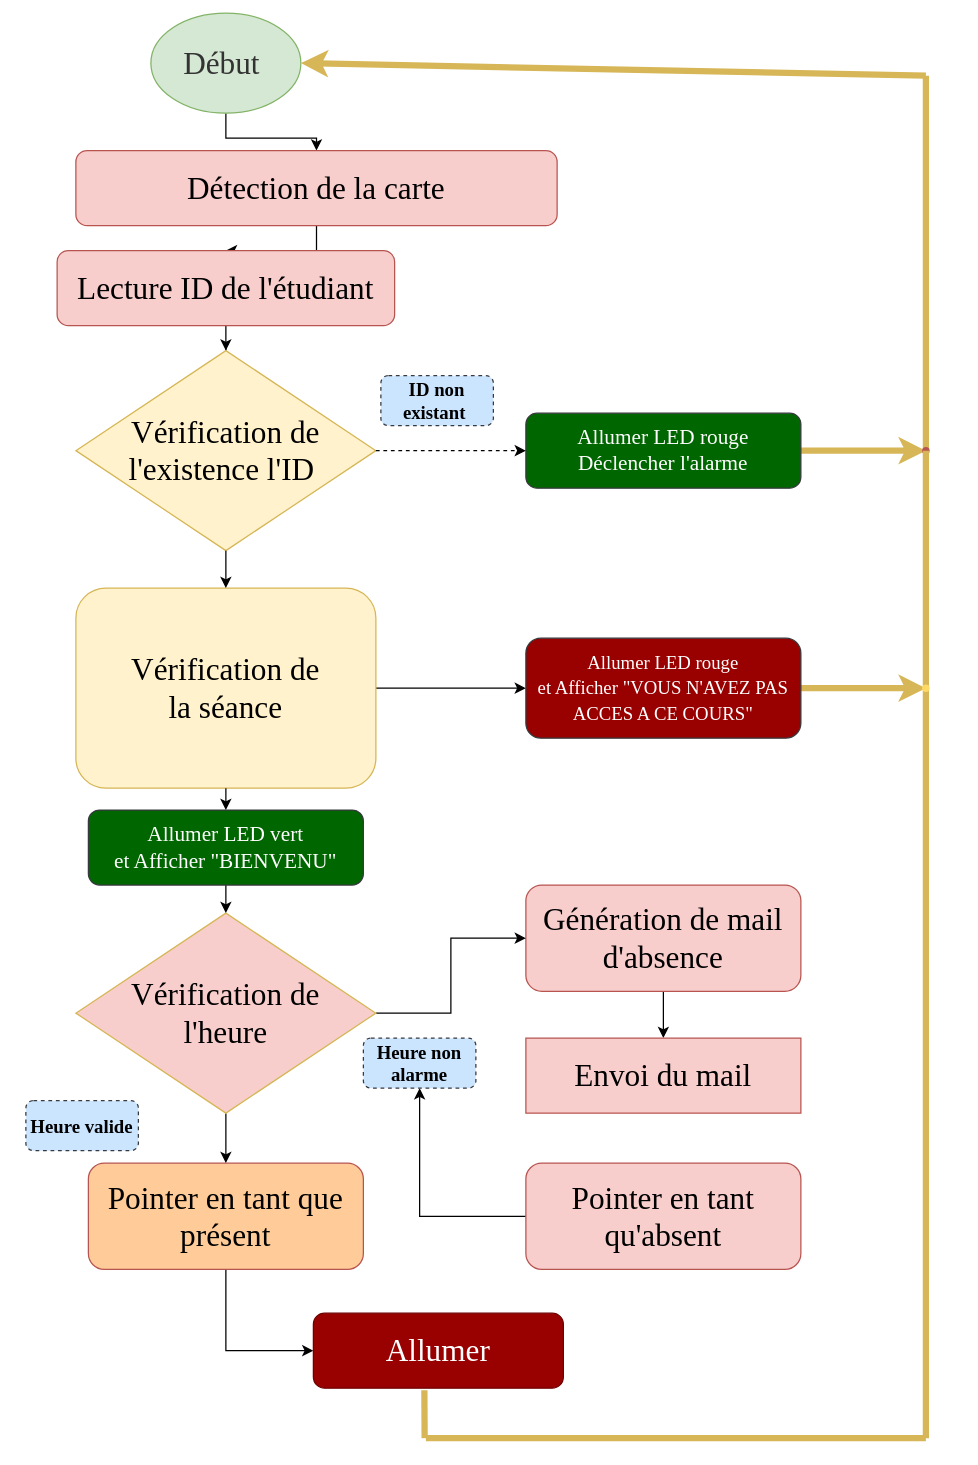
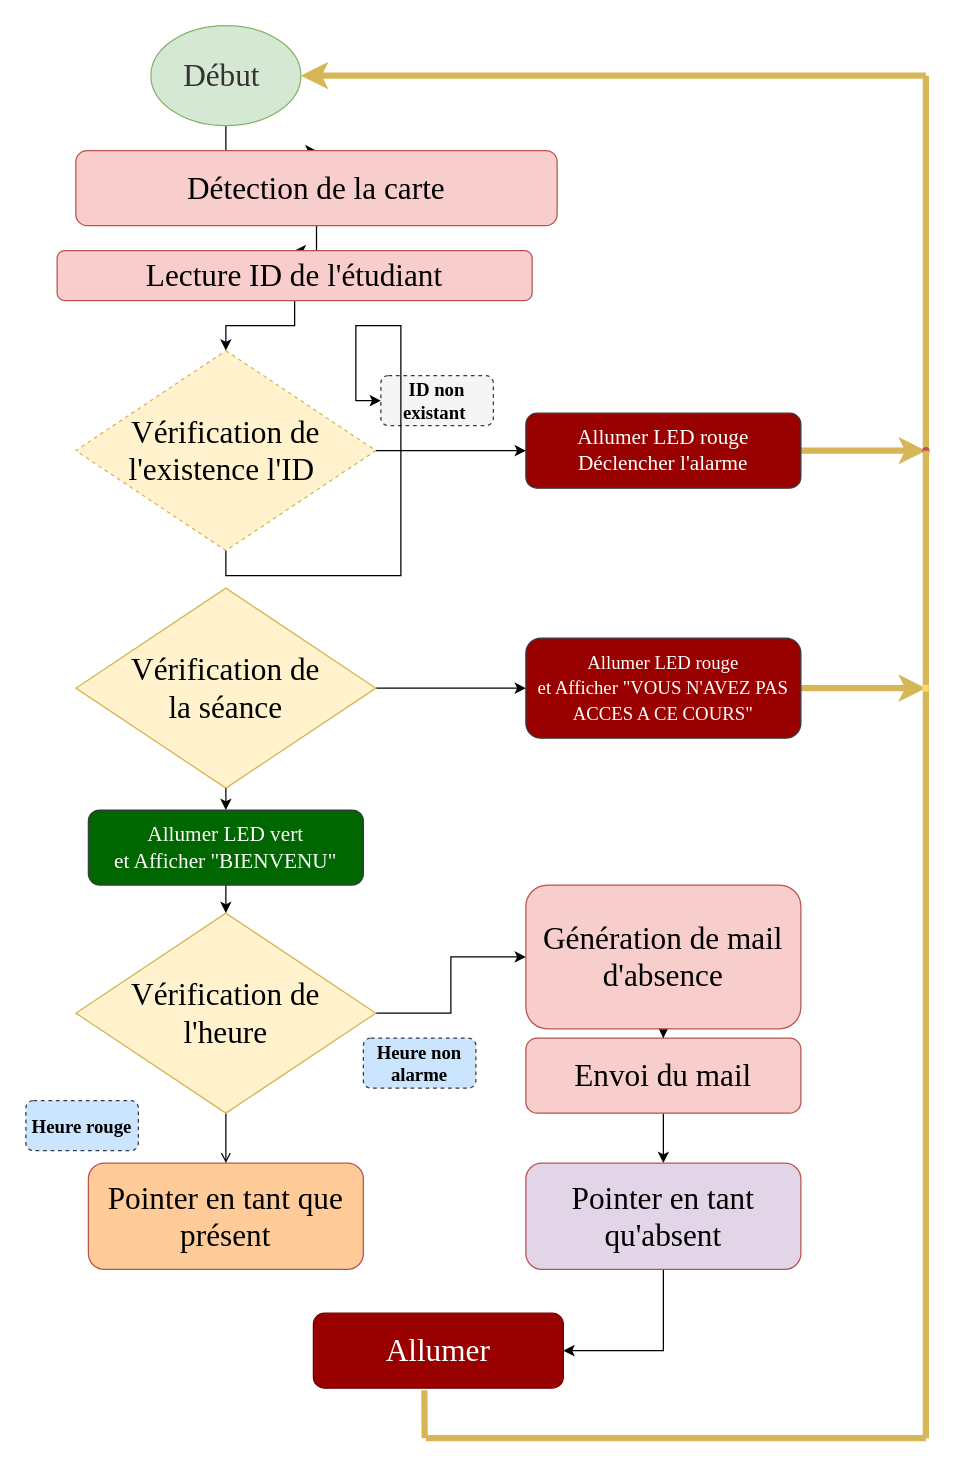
node "Début": moved (226, 63) -> (226, 76)
node "Lecture ID de l'étudiant": size 338x75 -> 475x50
node "ID non existant": fillcolor #cce5ff -> #f5f5f5
node "Vérification de l'existence l'ID": style solid -> dashed
edge "Vérification de l'existence l'ID" -> "Allumer LED rouge Déclencher l'alarme": style dashed -> solid
node "Allumer LED rouge Déclencher l'alarme": fillcolor #006600 -> #990000
edge "Vérification de l'existence l'ID" -> "Vérification de la séance": now "Vérification de l'existence l'ID" -> "ID non existant"
node "Vérification de la séance": shape rounded rectangle -> diamond
node "Génération de mail d'absence": size 275x106 -> 275x144
node "Vérification de l'heure": fillcolor #f8cecc -> #fff2cc
node "Envoi du mail": shape rectangle -> rounded rectangle
node "Heure valide": label "Heure valide" -> "Heure rouge"
edge "Envoi du mail" -> "Pointer en tant qu'absent": added
edge "Vérification de l'heure" -> "Pointer en tant que présent": arrowhead classic -> open
edge "Pointer en tant qu'absent" -> "Heure non alarme": now "Pointer en tant qu'absent" -> "Allumer"
node "Pointer en tant qu'absent": fillcolor #f8cecc -> #e1d5e7
edge "Pointer en tant que présent" -> "Allumer": removed
